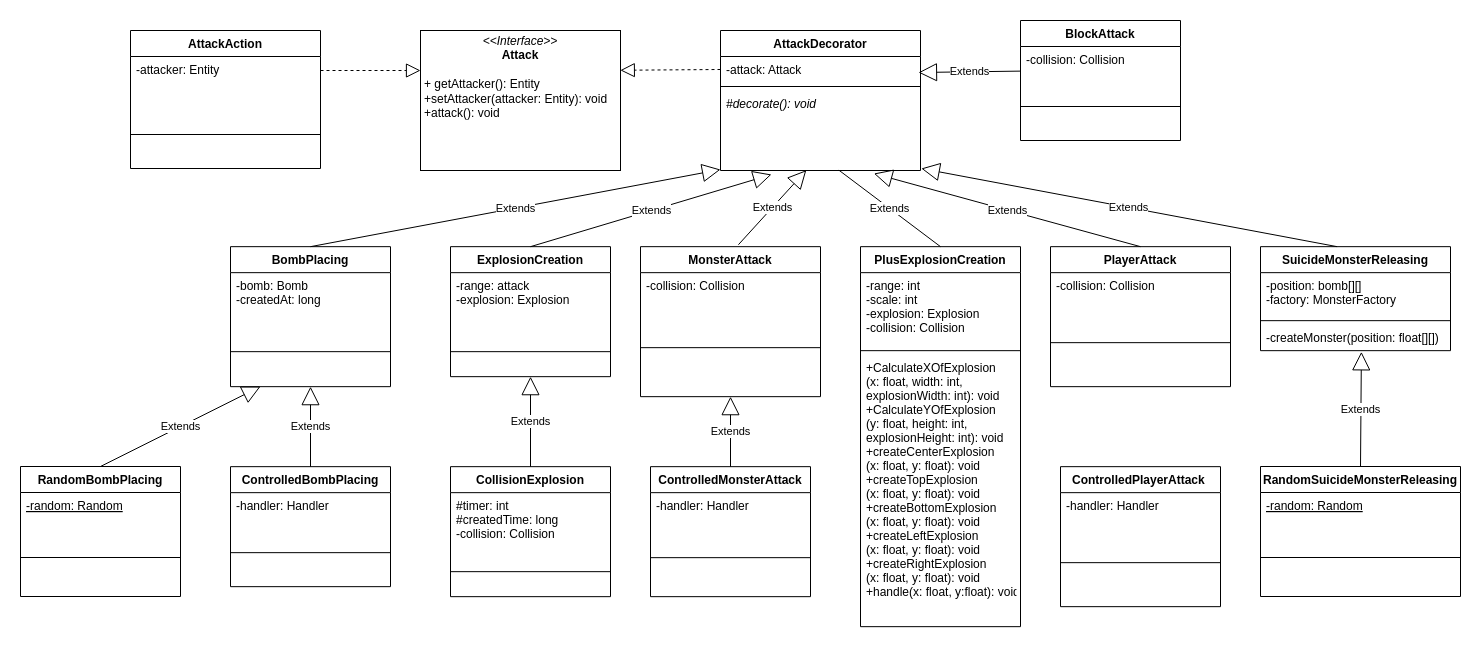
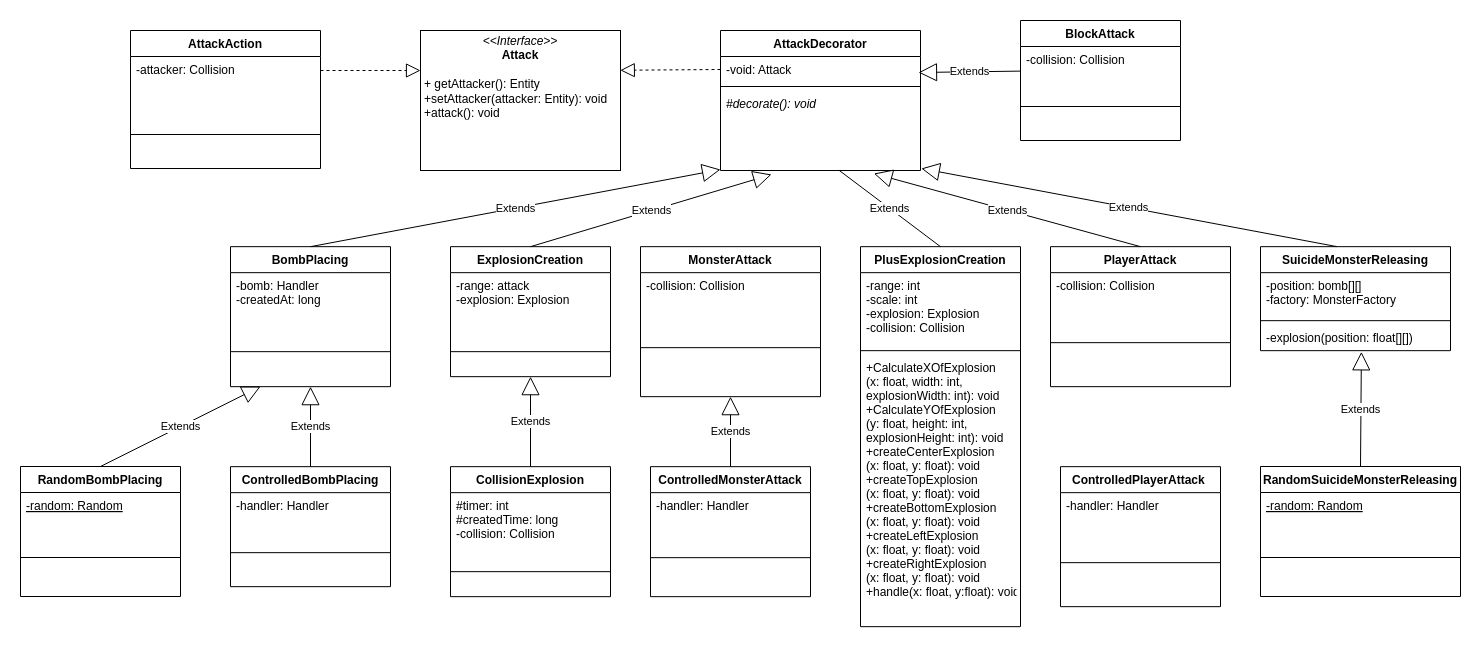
node "-attacker: Entity": label "-attacker: Entity" -> "-attacker: Collision"
node "-attack: Attack": label "-attack: Attack" -> "-void: Attack"
edge "MonsterAttack" -> "#decorate(): void": removed, label "Extends"
node "-bomb: Bomb -createdAt: long": label "-bomb: Bomb -createdAt: long" -> "-bomb: Handler -createdAt: long"
node "-createMonster(position: float[][])": label "-createMonster(position: float[][])" -> "-explosion(position: float[][])"
